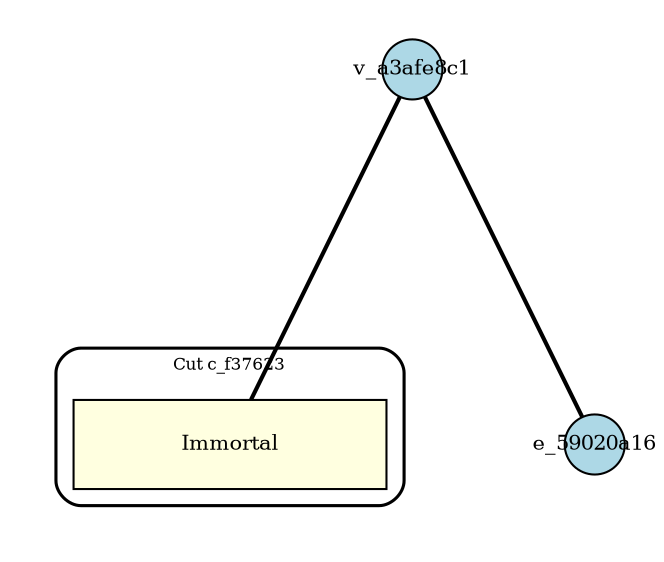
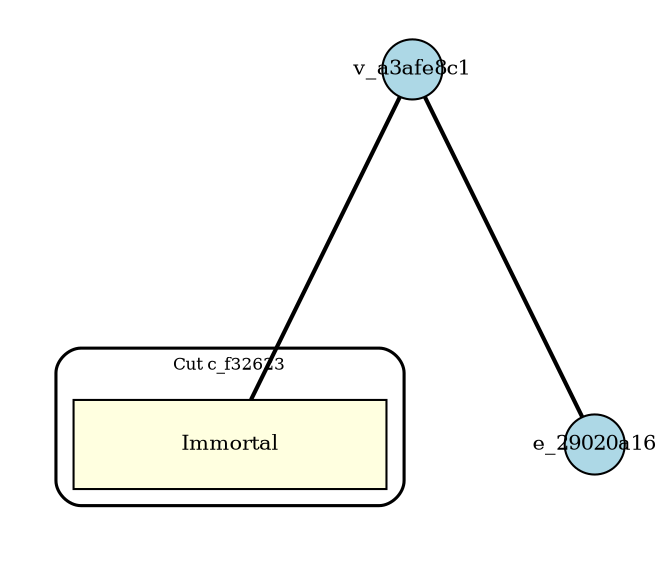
cluster "Cut c_f37623": label "Cut c_f37623" -> "Cut c_f32623"
node "e_59020a16": label "e_59020a16" -> "e_29020a16"
